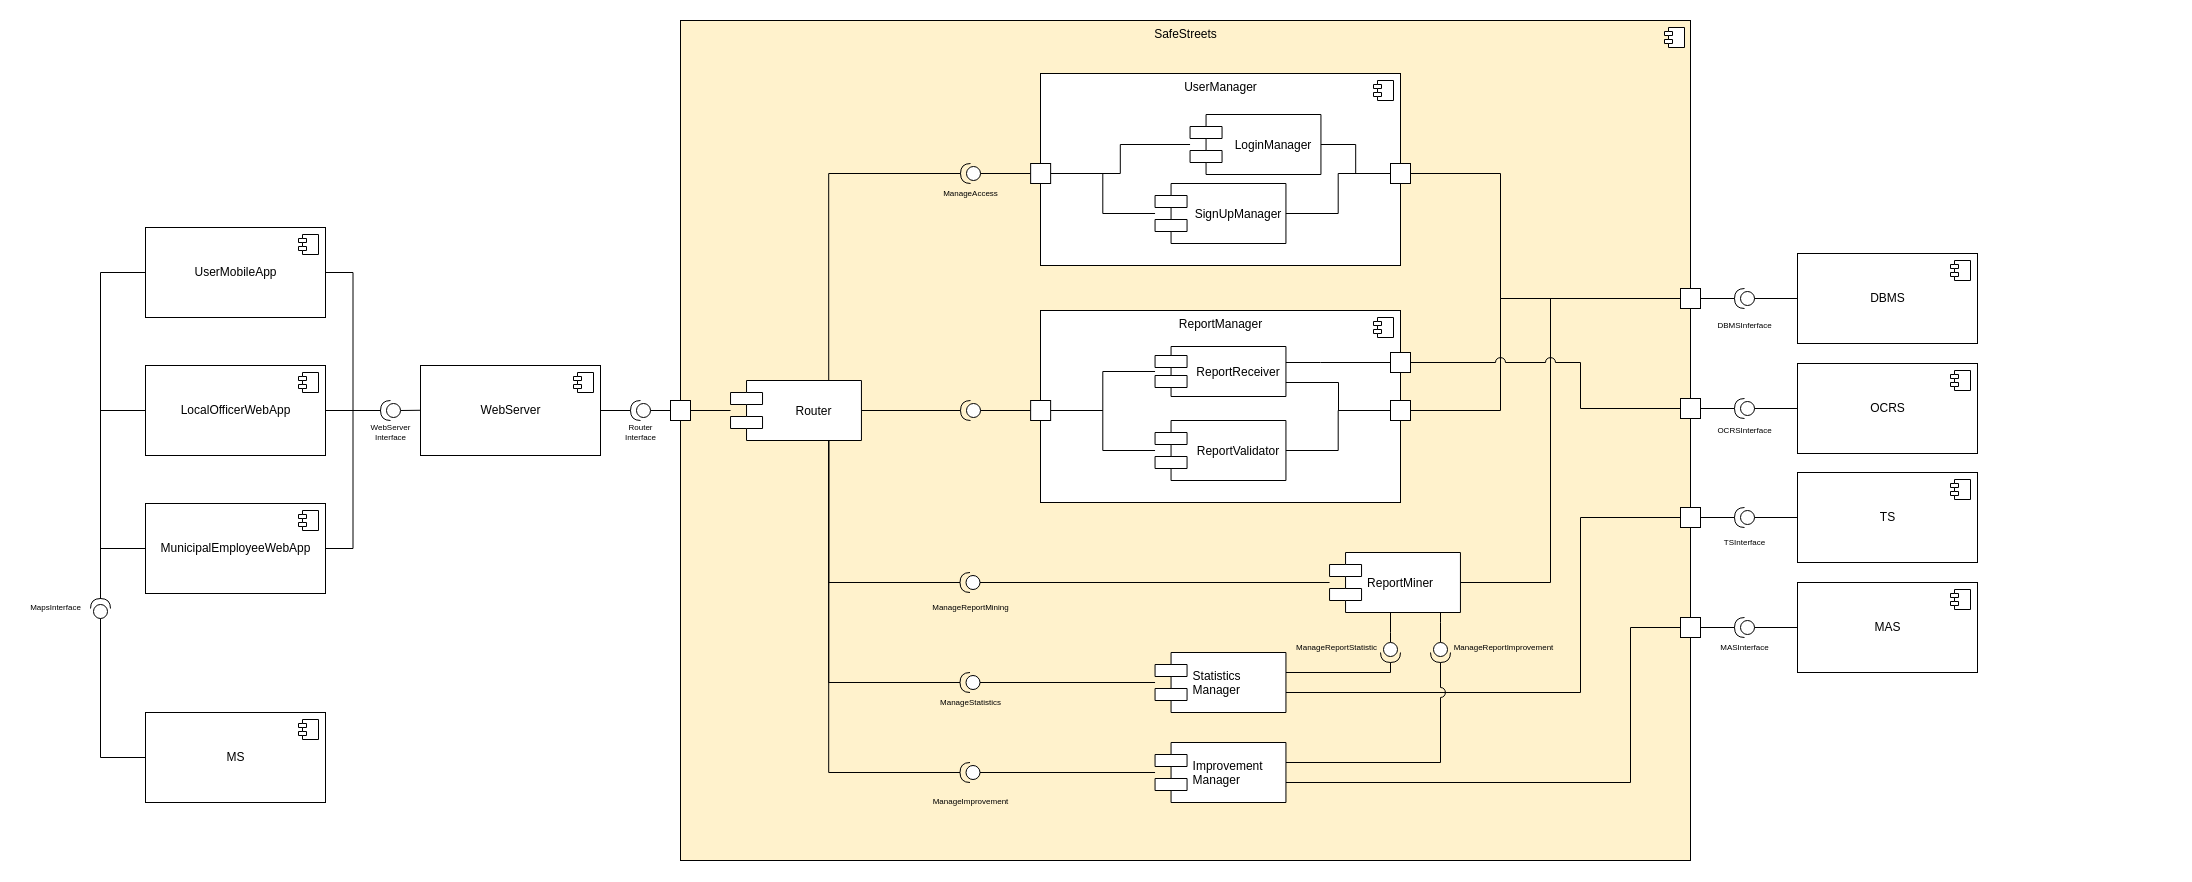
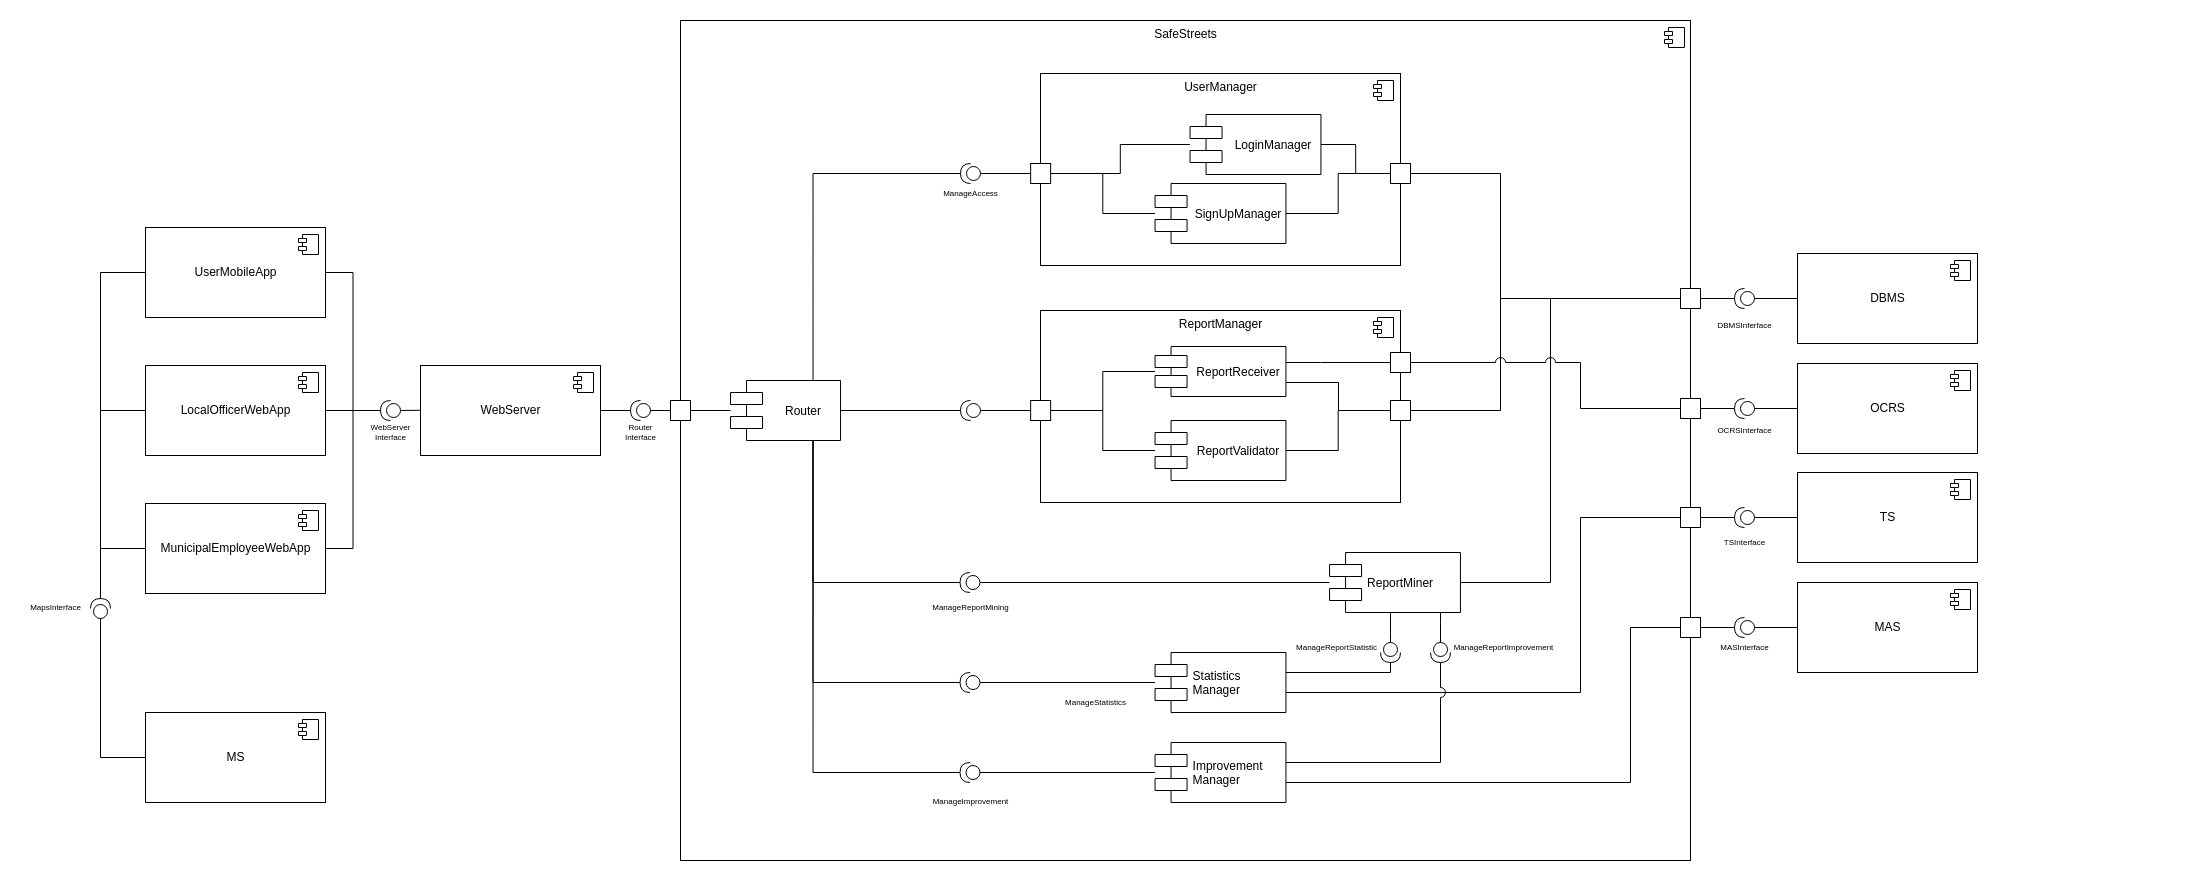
node "SafeStreets": fillcolor #fff2cc -> #ffffff
node "Router": size 131x60 -> 110x60
node "ManageStatistics": moved (970, 703) -> (1095, 703)
